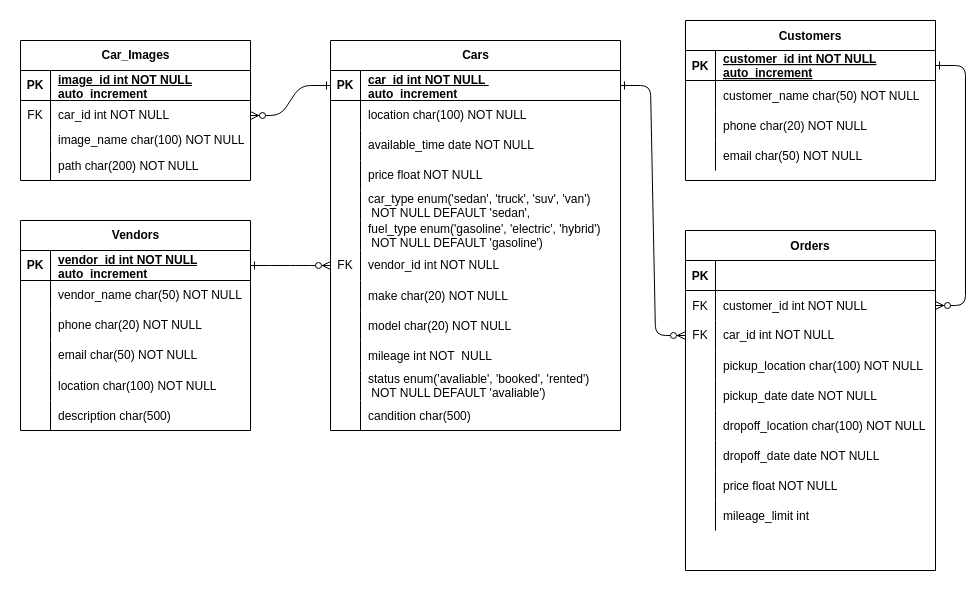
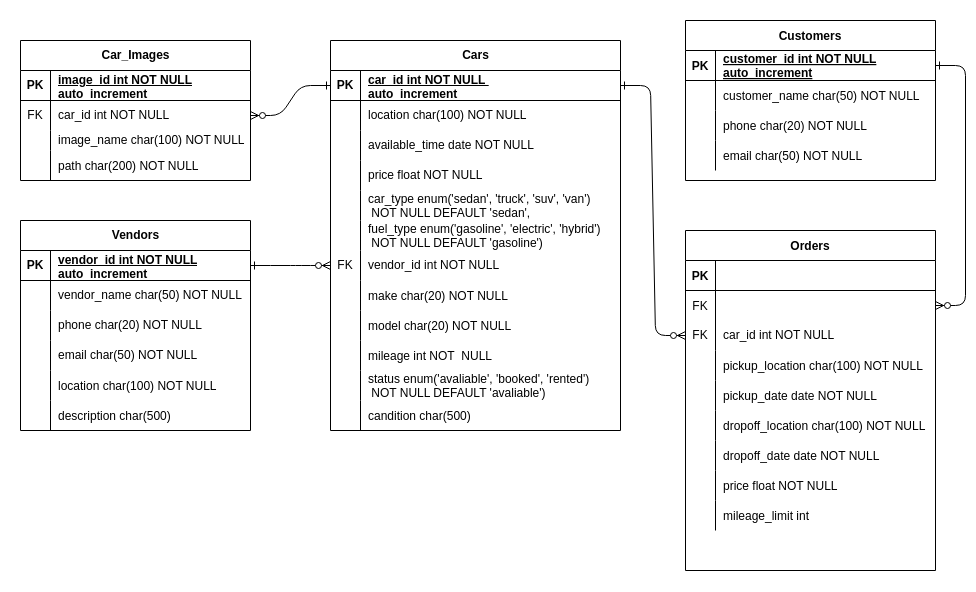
node "customer_id int NOT NULL": removed
